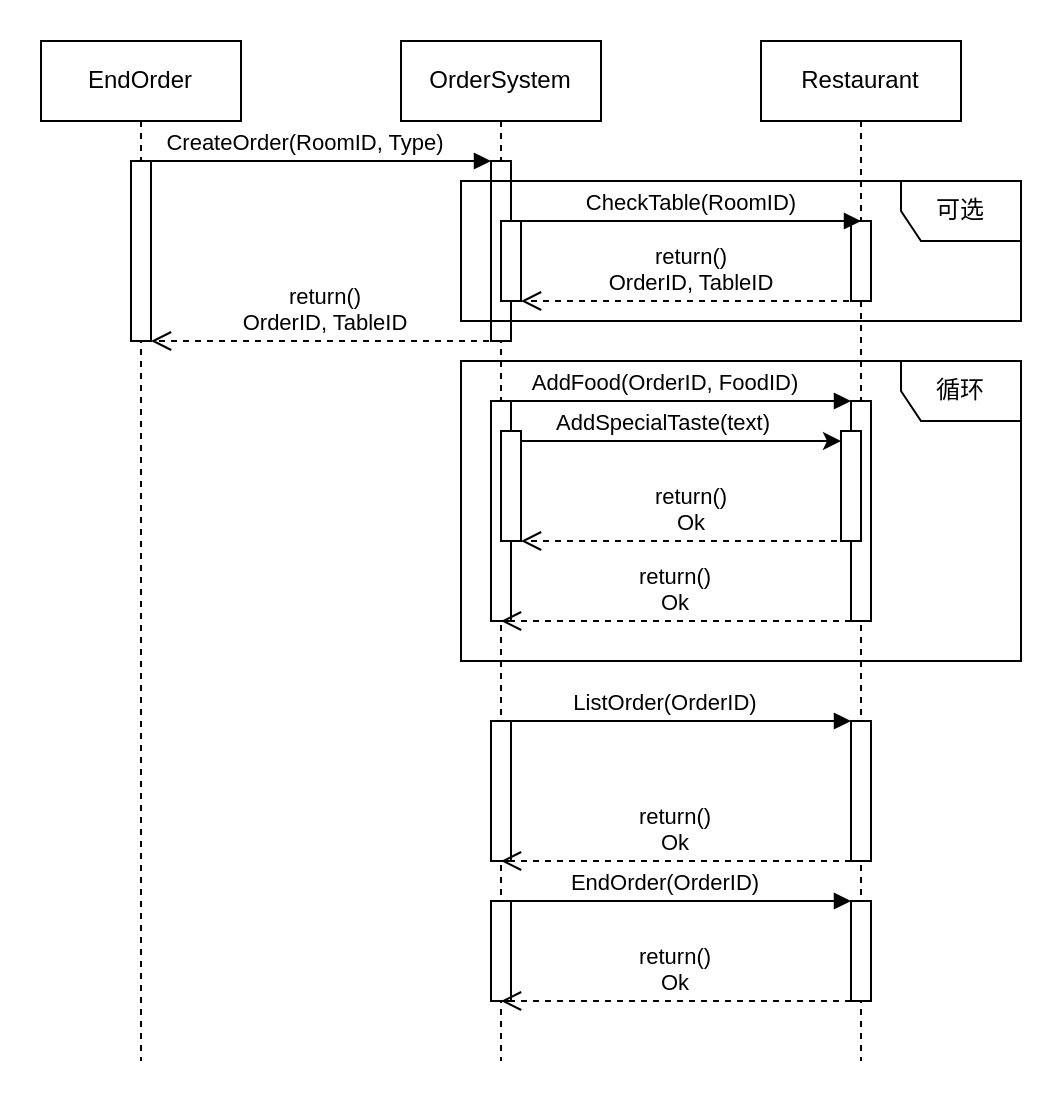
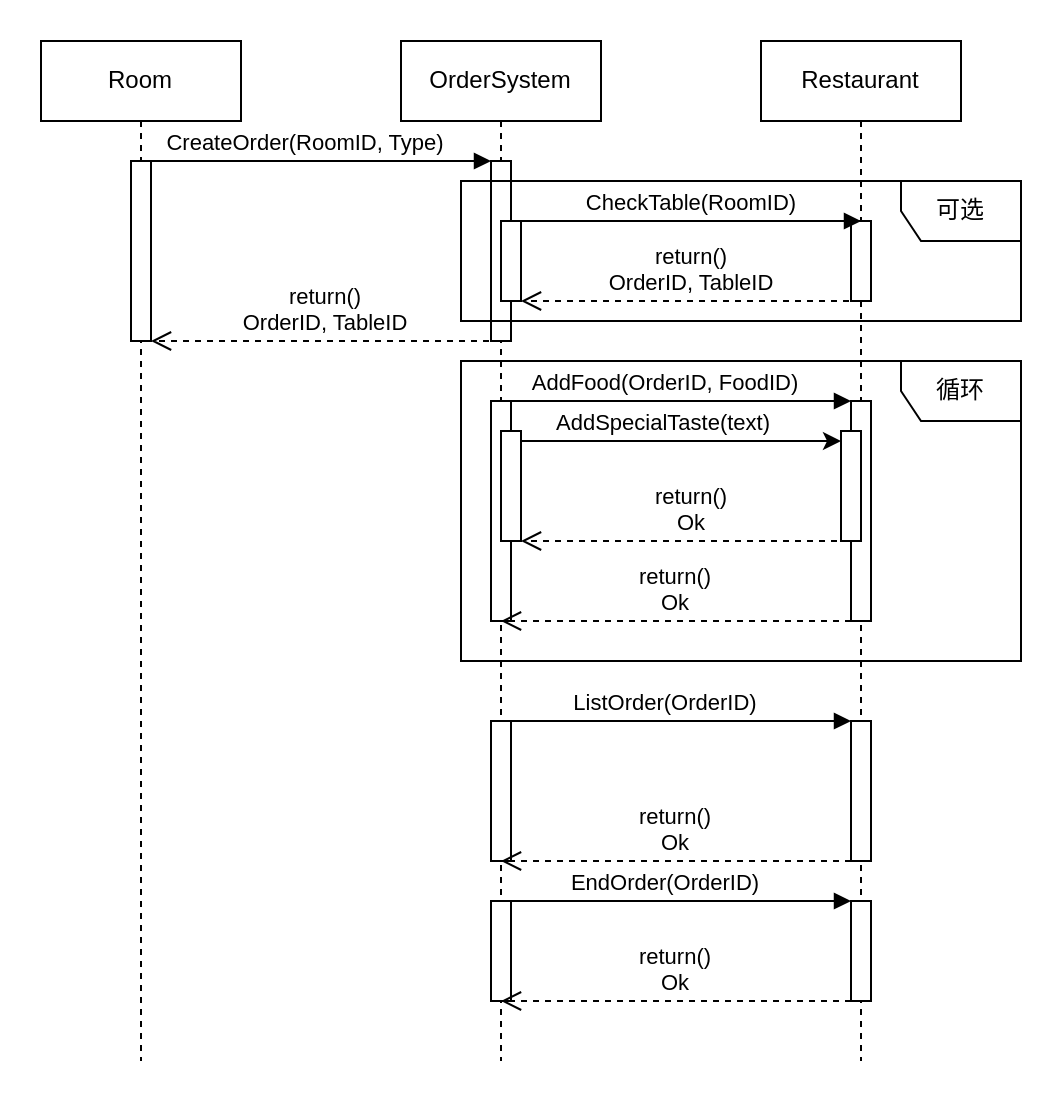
node "EndOrder": label "EndOrder" -> "Room"
